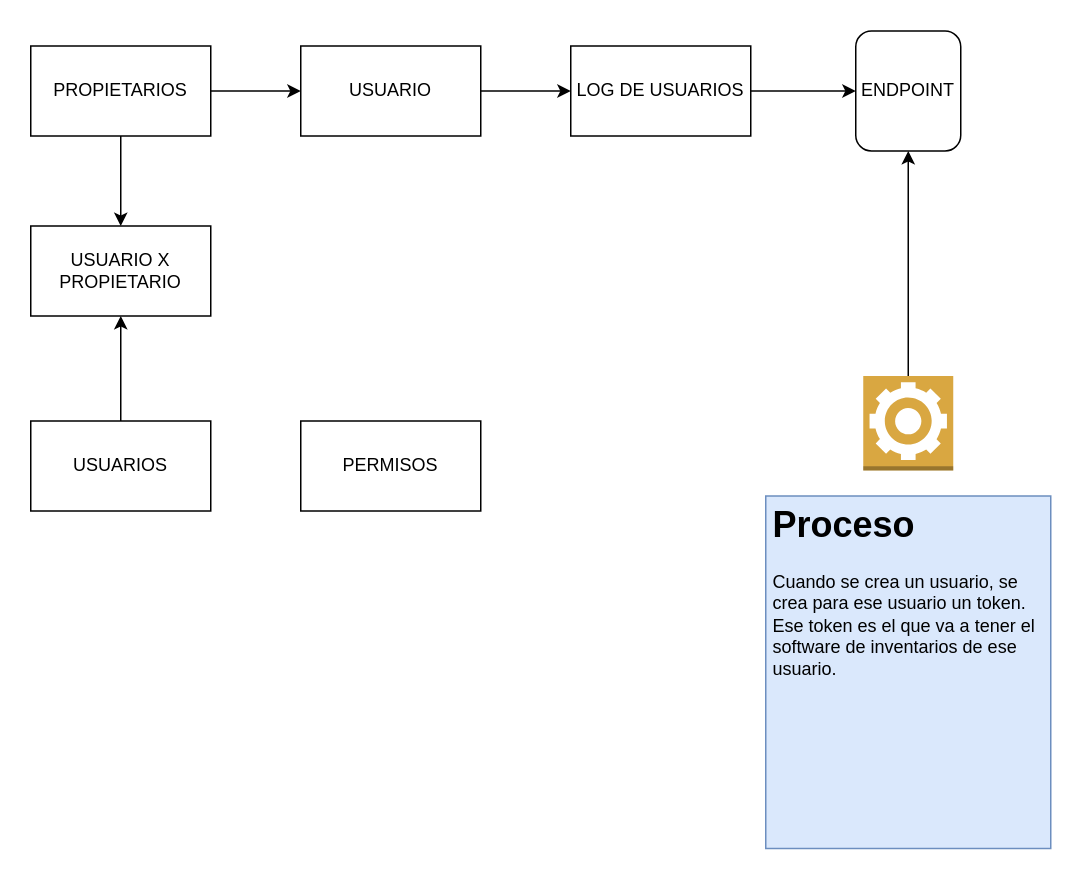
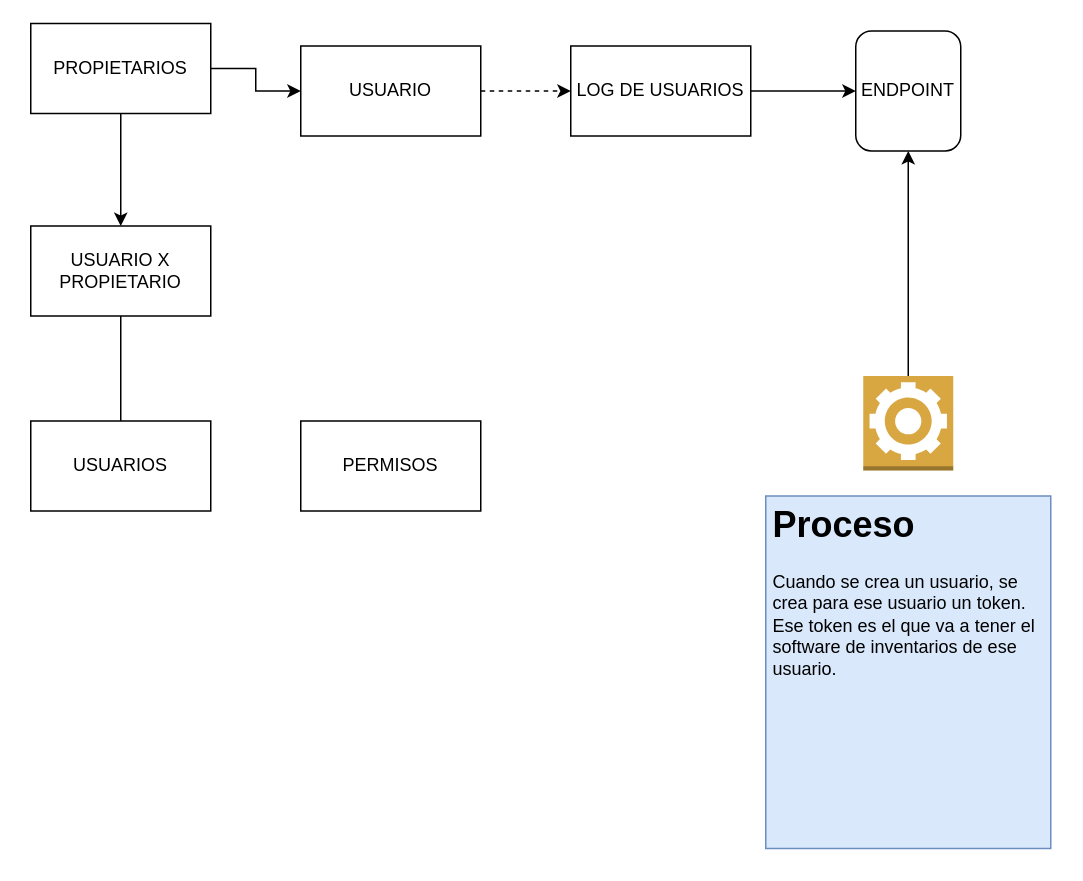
node "PROPIETARIOS": moved (121, 91) -> (121, 68)
edge "USUARIO" -> "LOG DE USUARIOS": style solid -> dashed
edge "USUARIOS" -> "USUARIO X PROPIETARIO": arrowhead classic -> none
